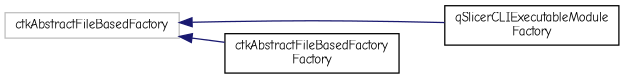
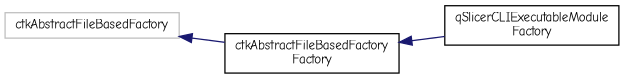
edge "qSlicerCLIExecutableModule Factory" -> "ctkAbstractFileBasedFactory": now "qSlicerCLIExecutableModule Factory" -> "ctkAbstractFileBasedFactory Factory"
